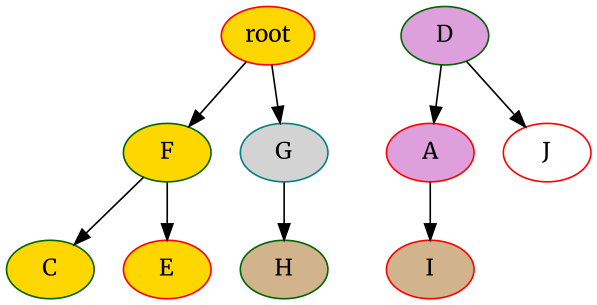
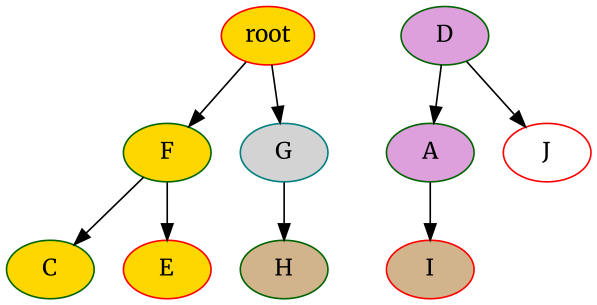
node "A": color red -> darkgreen
